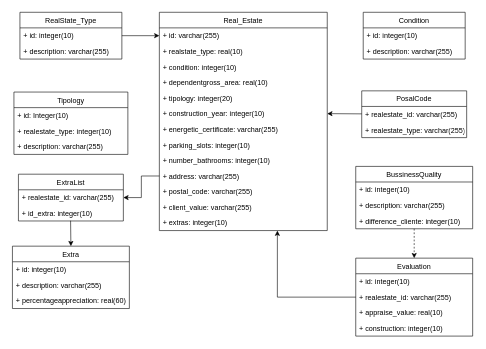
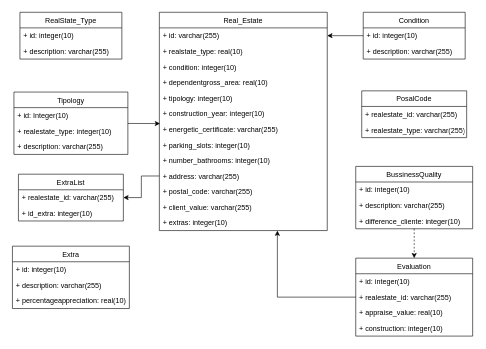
edge "RealState_Type" -> "+ id: varchar(255)": removed
edge "Condition" -> "+ id: varchar(255)": added
node "+ tipology: integer(20)": label "+ tipology: integer(20)" -> "+ tipology: integer(10)"
edge "PosalCode" -> "+ construction_year: integer(10)": removed
edge "Tipology" -> "+ energetic_certificate: varchar(255)": added
edge "+ id_extra: integer(10)" -> "Extra": removed
node "+ percentageappreciation: real(60)": label "+ percentageappreciation: real(60)" -> "+ percentageappreciation: real(10)"
